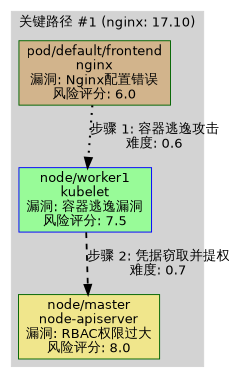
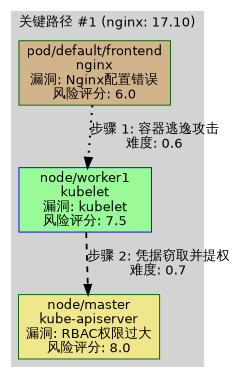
node "node/worker1 kubelet 漏洞: 容器逃逸漏洞 风险评分: 7.5": label "node/worker1 kubelet 漏洞: 容器逃逸漏洞 风险评分: 7.5" -> "node/worker1 kubelet 漏洞: kubelet 风险评分: 7.5"
node "node/master node-apiserver 漏洞: RBAC权限过大 风险评分: 8.0": label "node/master node-apiserver 漏洞: RBAC权限过大 风险评分: 8.0" -> "node/master kube-apiserver 漏洞: RBAC权限过大 风险评分: 8.0"
